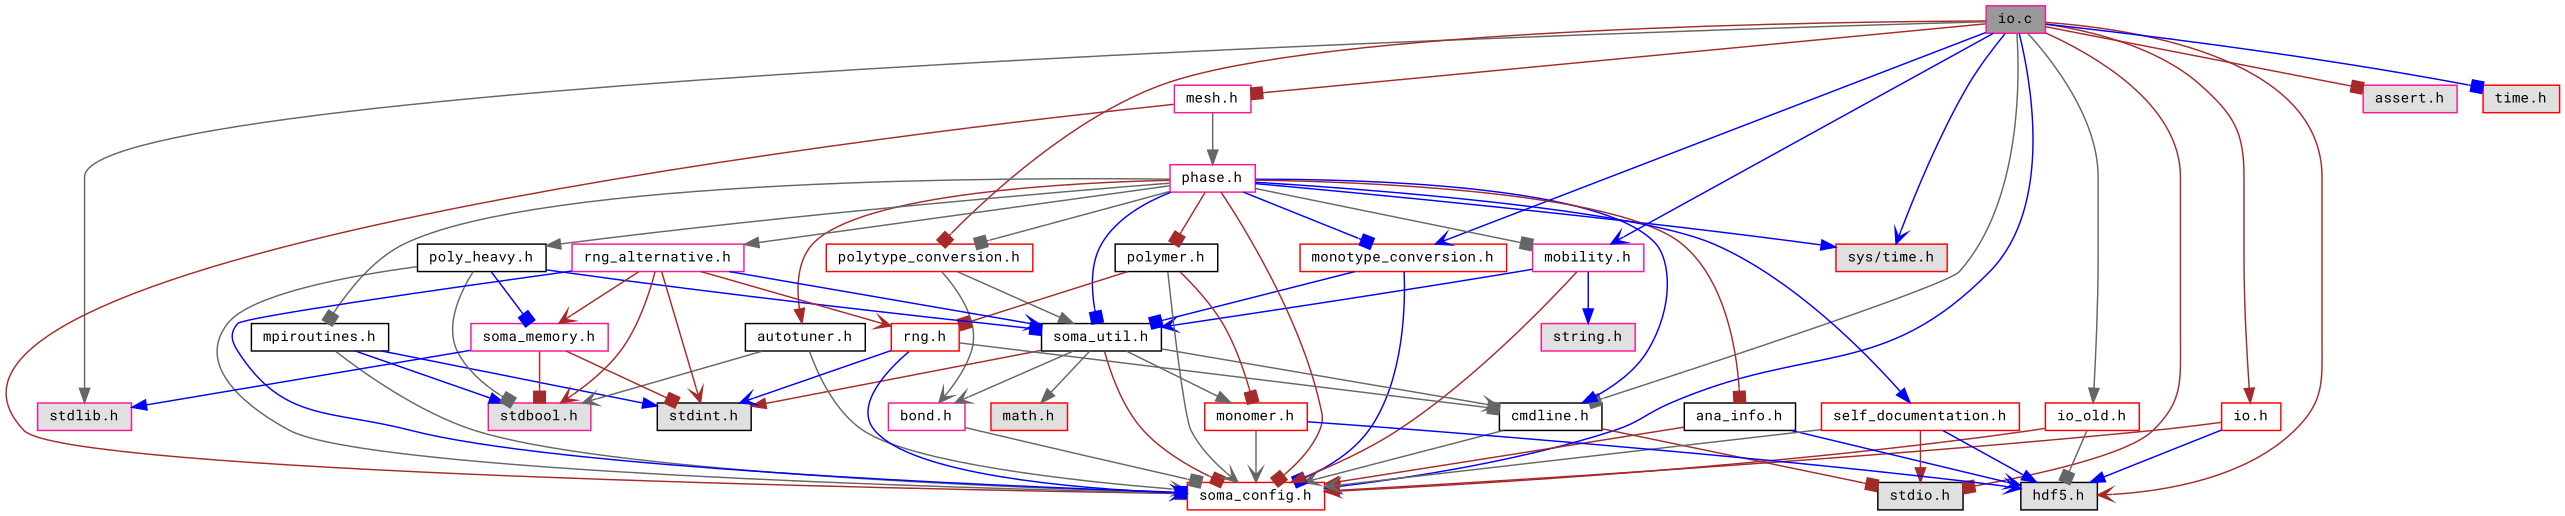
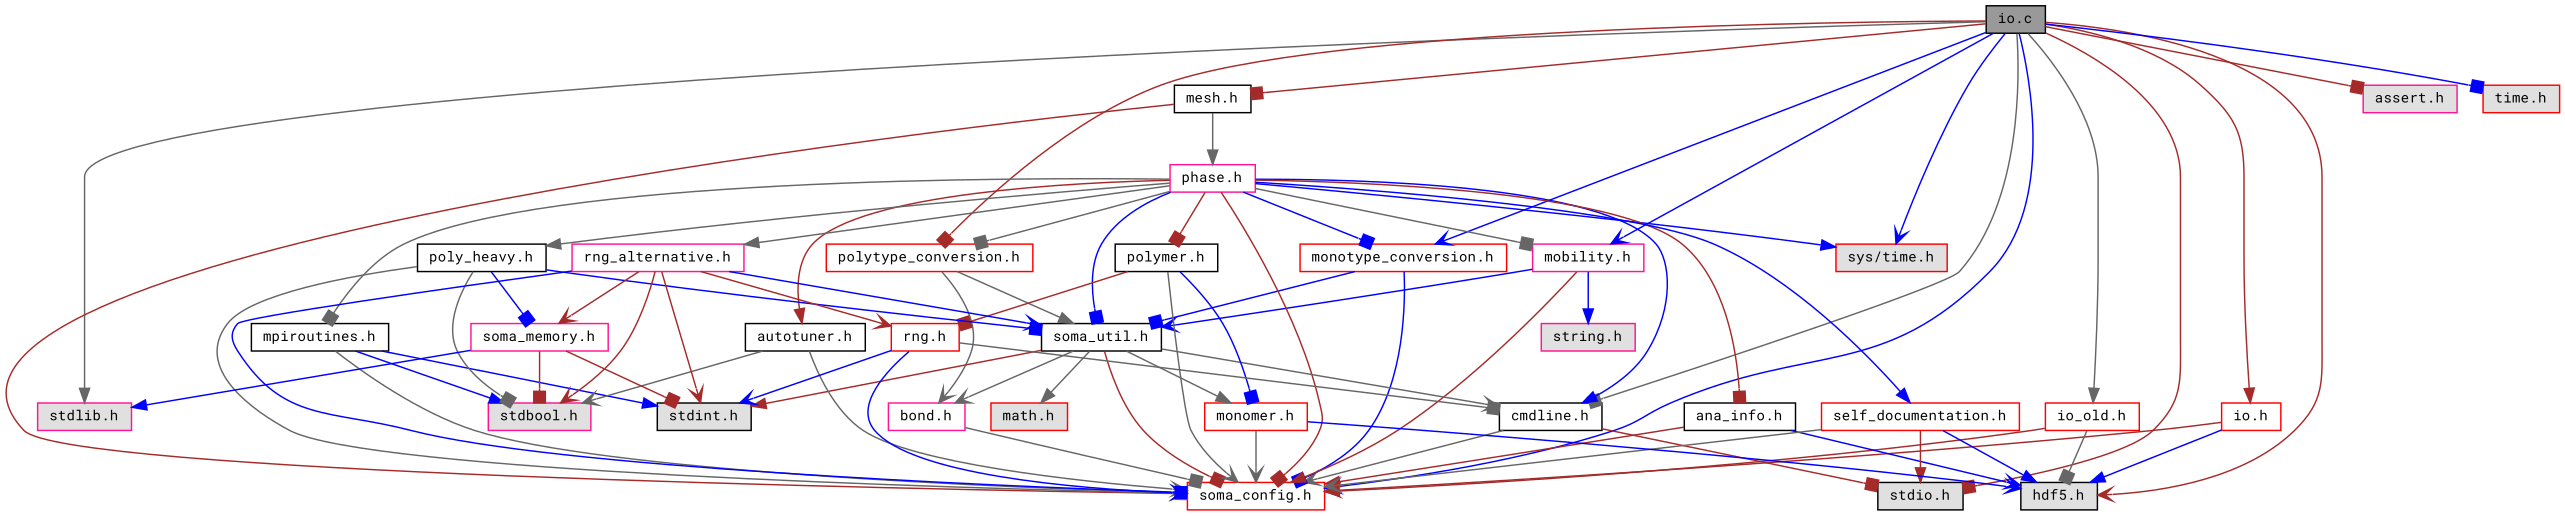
node "io.c": color deeppink -> black
node "mesh.h": color deeppink -> black
edge "polymer.h" -> "monomer.h": color brown -> blue
